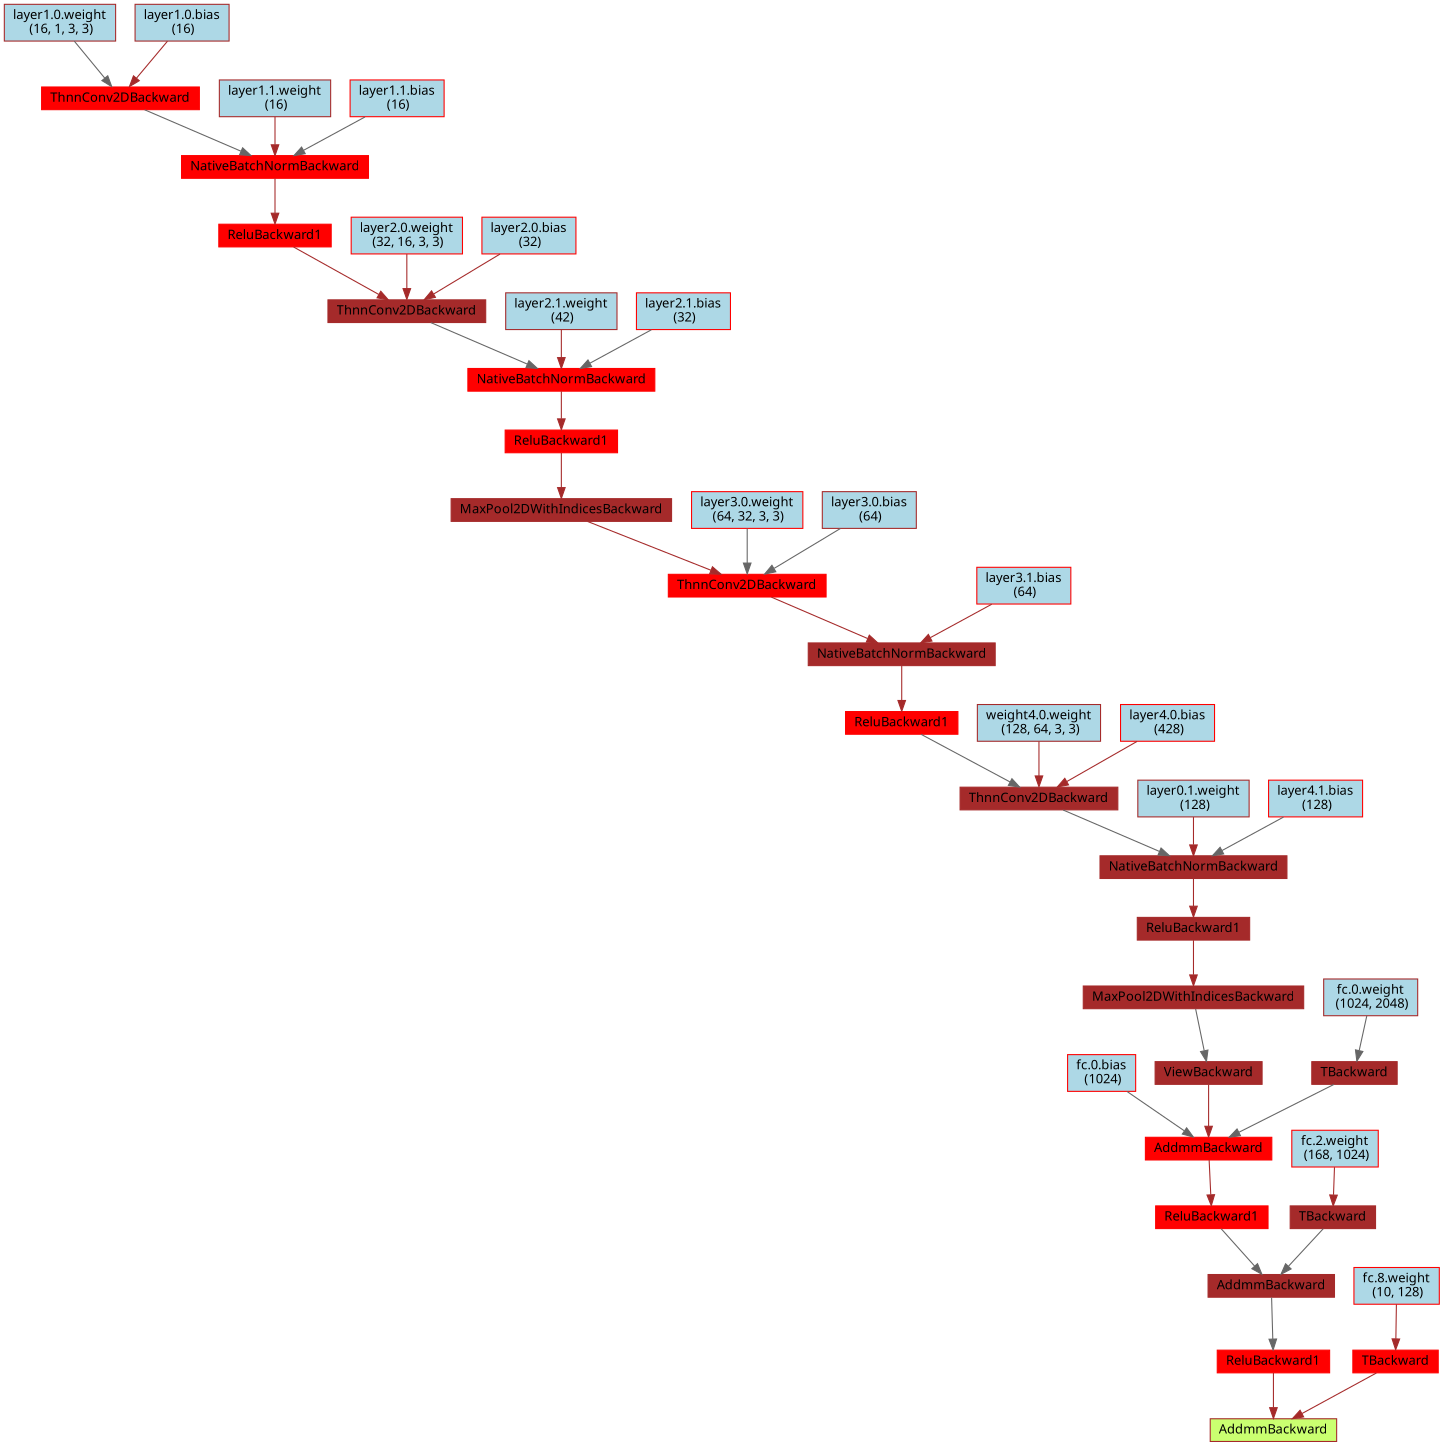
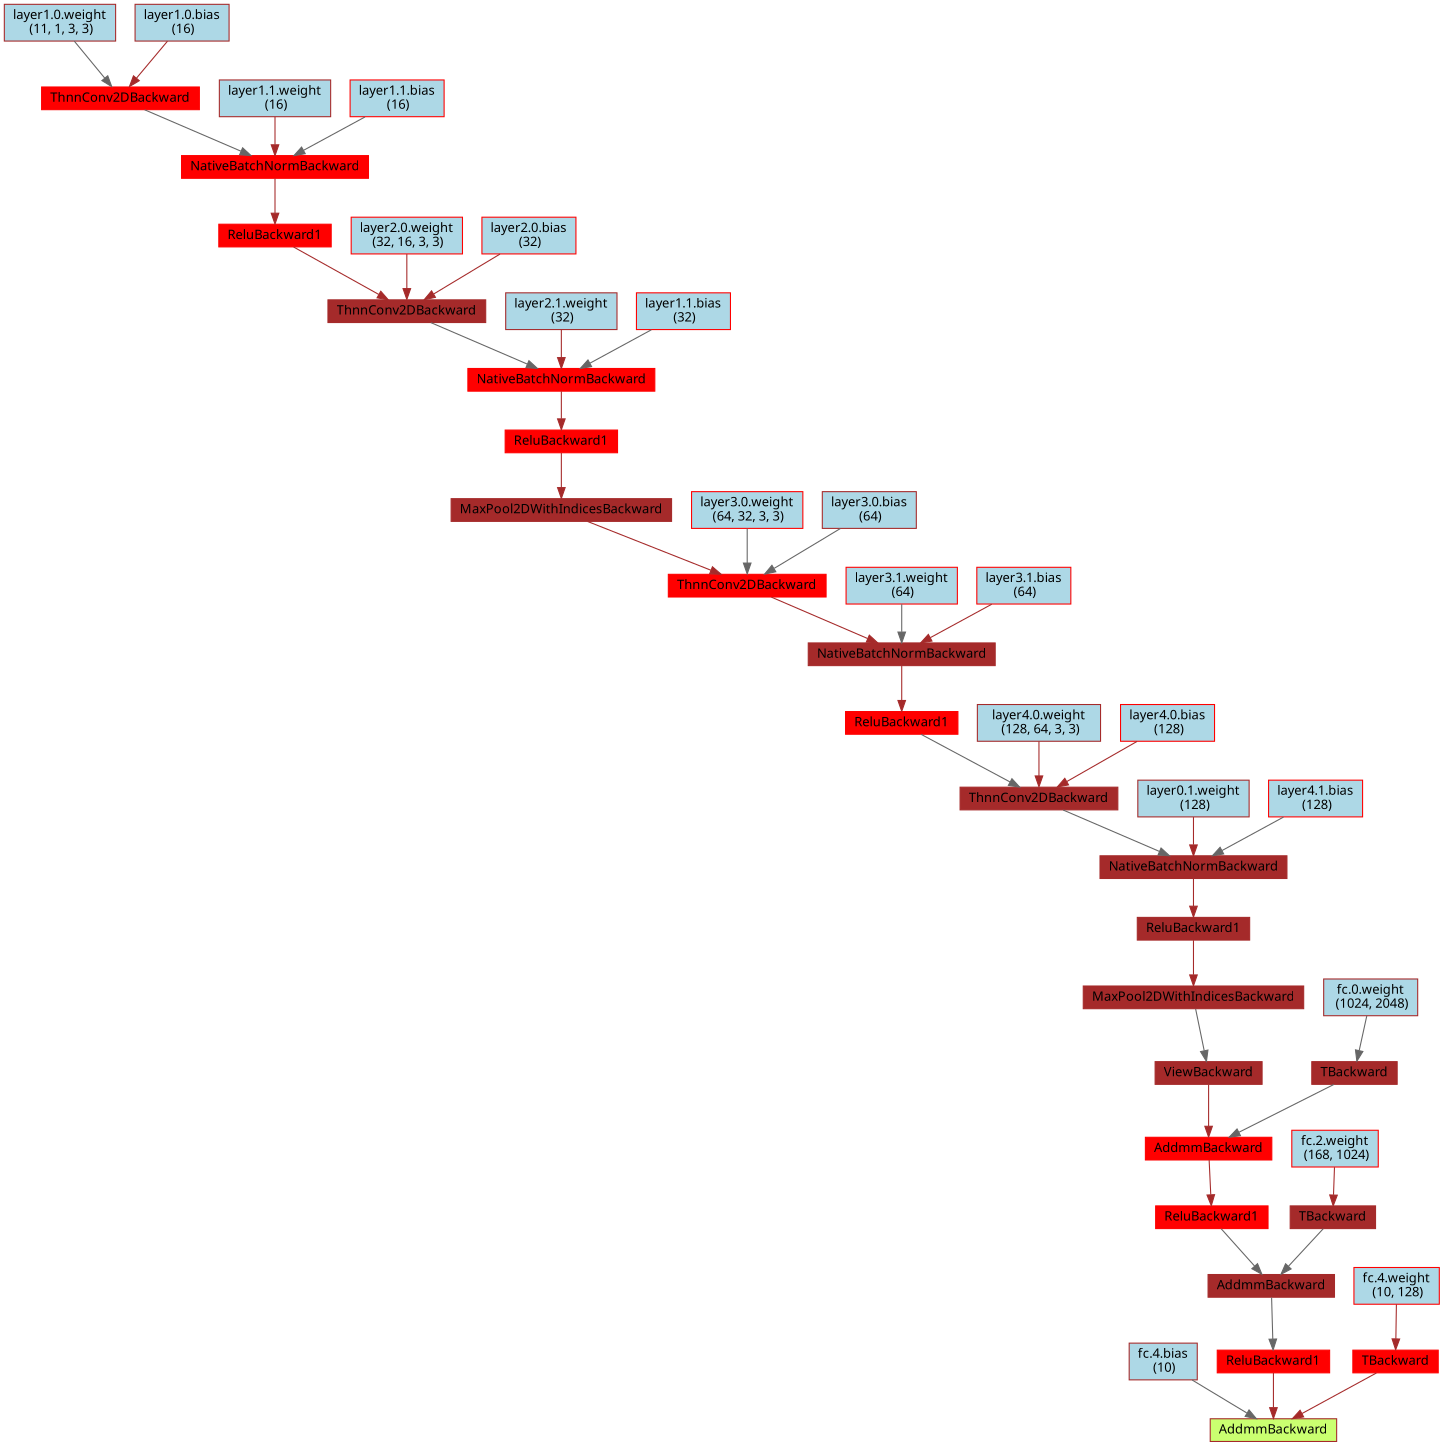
node "layer1.0.weight (16, 1, 3, 3)": label "layer1.0.weight (16, 1, 3, 3)" -> "layer1.0.weight (11, 1, 3, 3)"
node "layer2.1.weight (42)": label "layer2.1.weight (42)" -> "layer2.1.weight (32)"
node "layer2.1.bias (32)": label "layer2.1.bias (32)" -> "layer1.1.bias (32)"
node "layer3.1.weight (64)": added
node "weight4.0.weight (128, 64, 3, 3)": label "weight4.0.weight (128, 64, 3, 3)" -> "layer4.0.weight (128, 64, 3, 3)"
node "layer4.0.bias (428)": label "layer4.0.bias (428)" -> "layer4.0.bias (128)"
node "fc.0.bias (1024)": removed
node "fc.8.weight (10, 128)": label "fc.8.weight (10, 128)" -> "fc.4.weight (10, 128)"
node "fc.4.bias (10)": added
